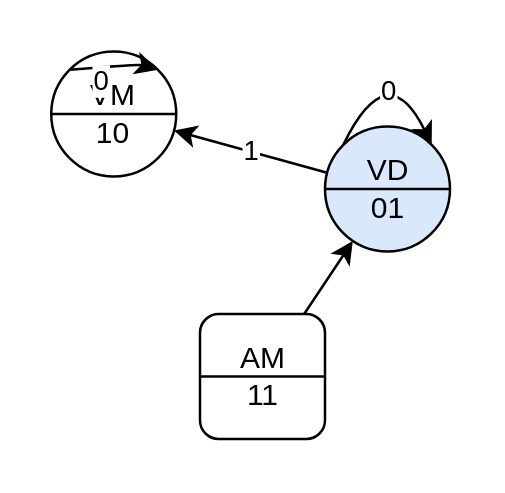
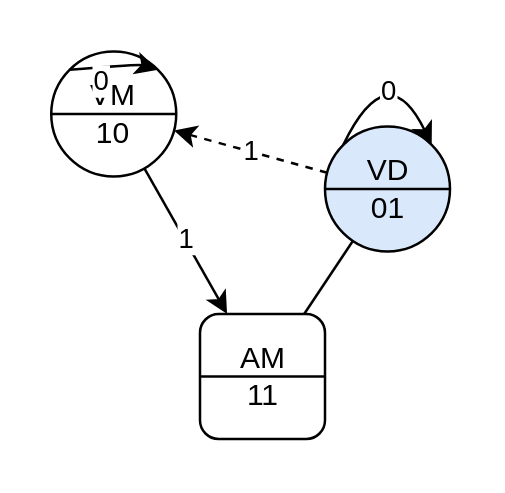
edge "VD 01" -> "VM 10": style solid -> dashed
edge "VM 10" -> "AM 11": added, label "1"
edge "AM 11" -> "VD 01": arrowhead classic -> none
